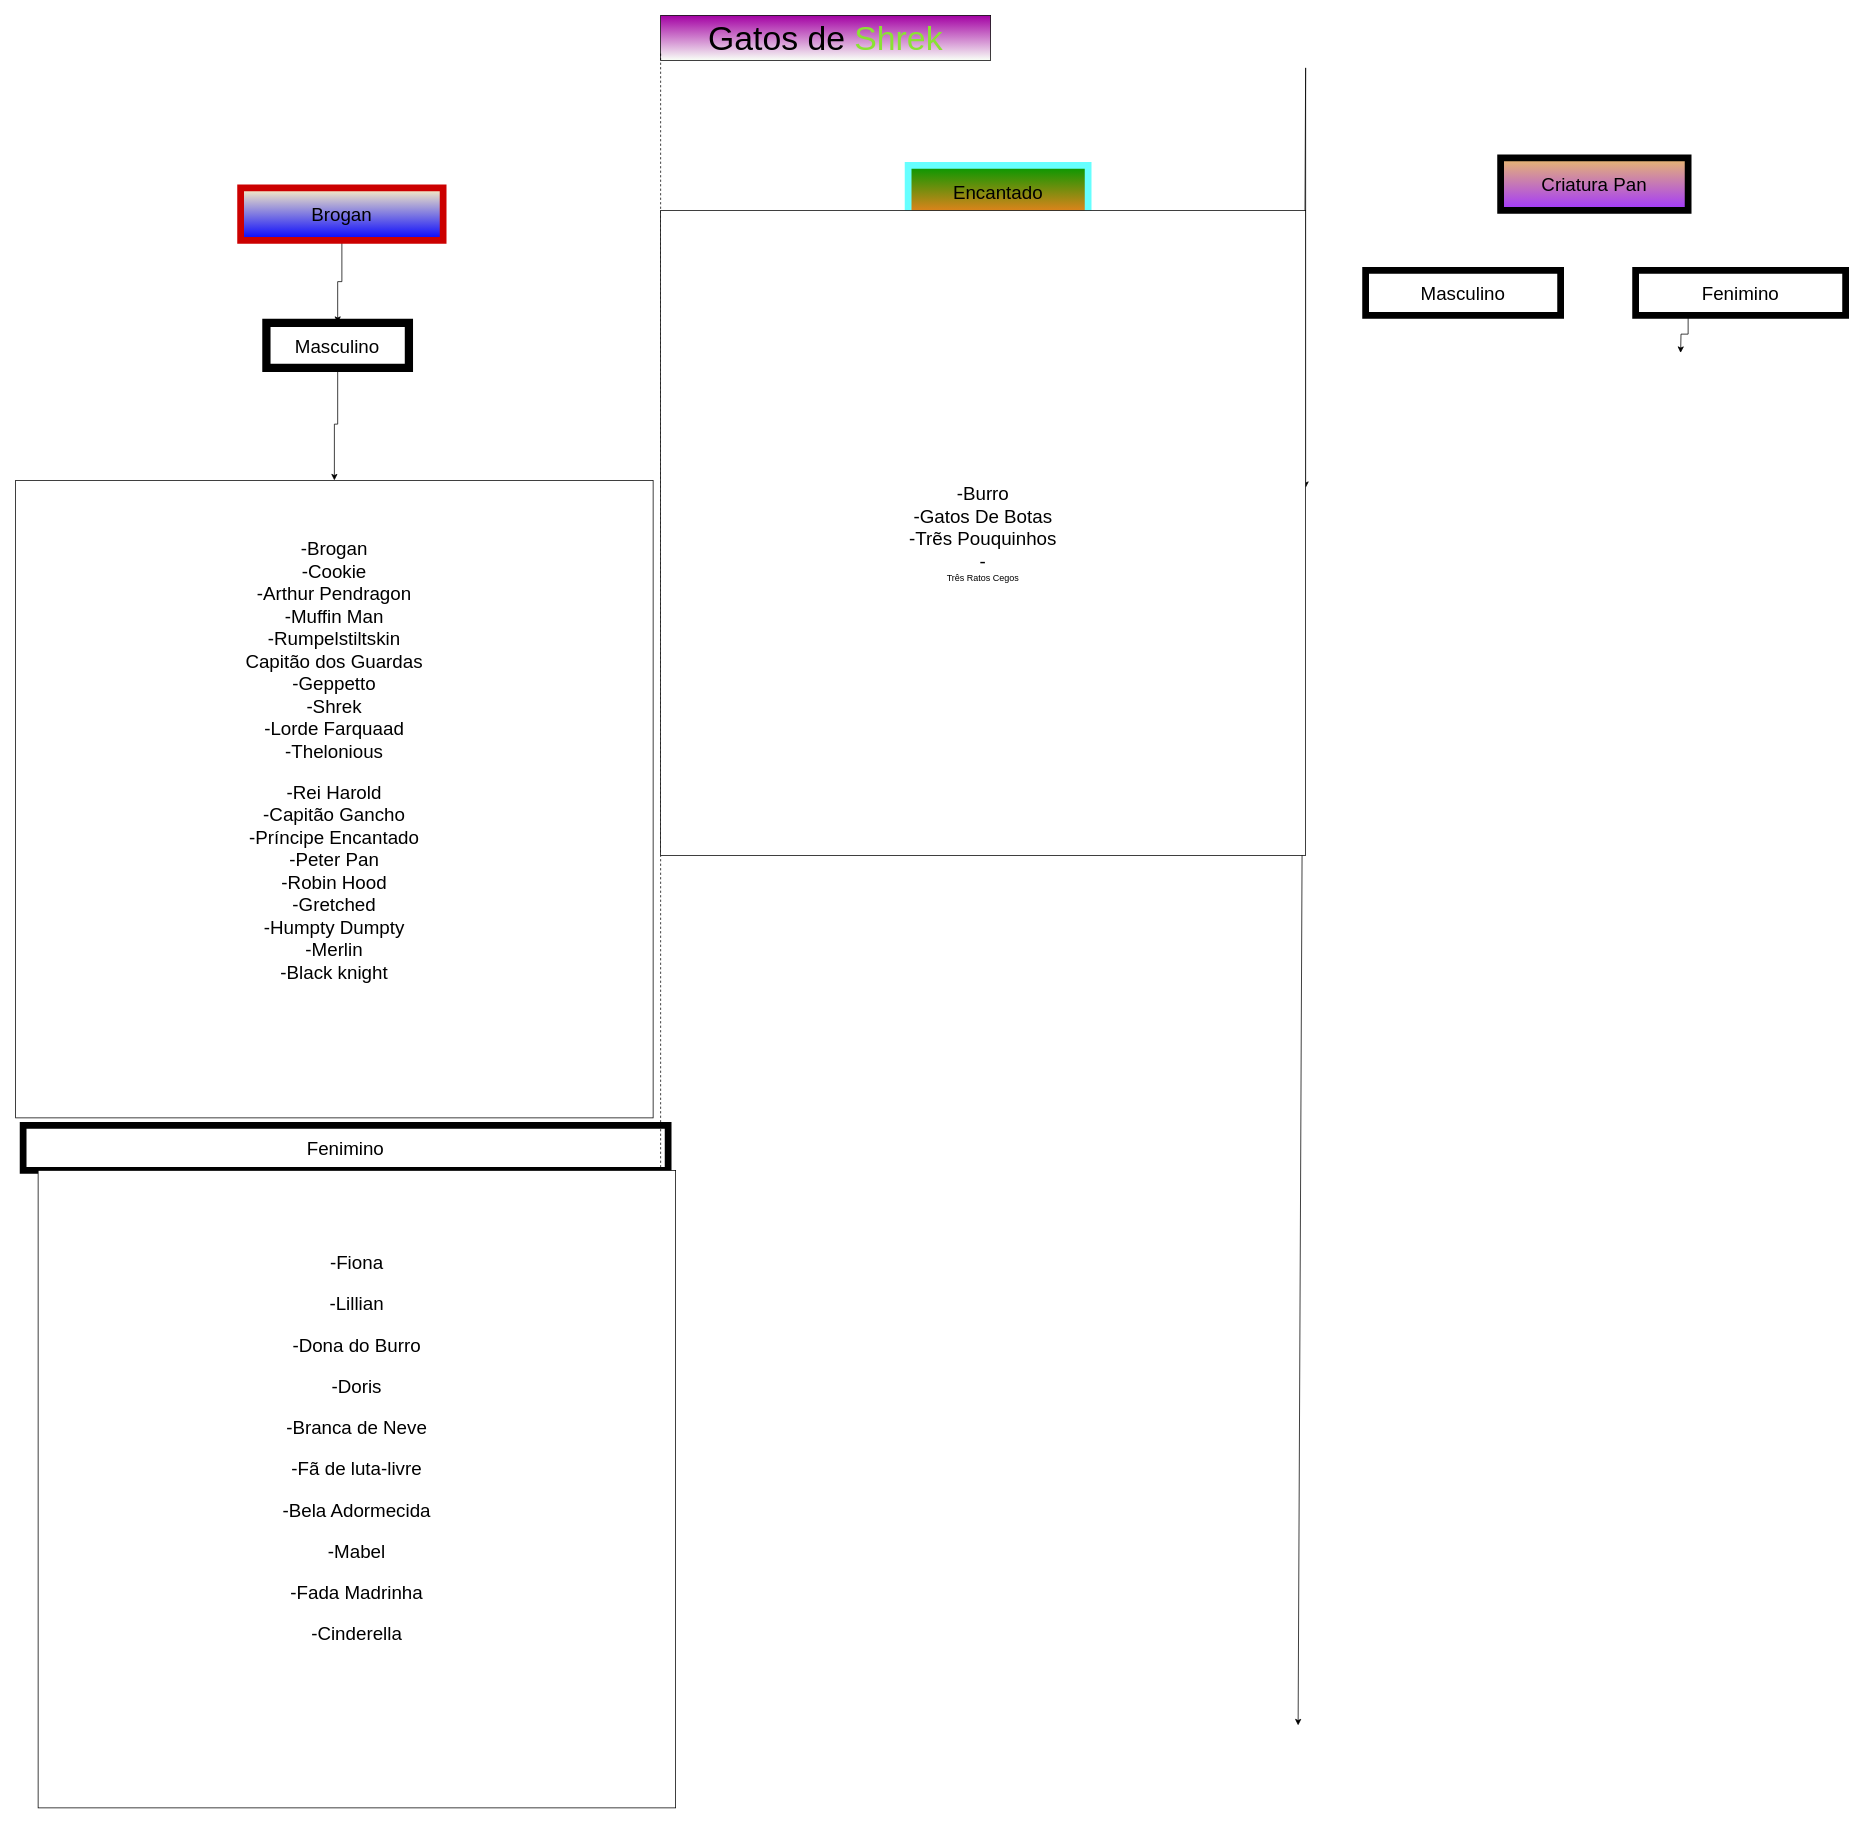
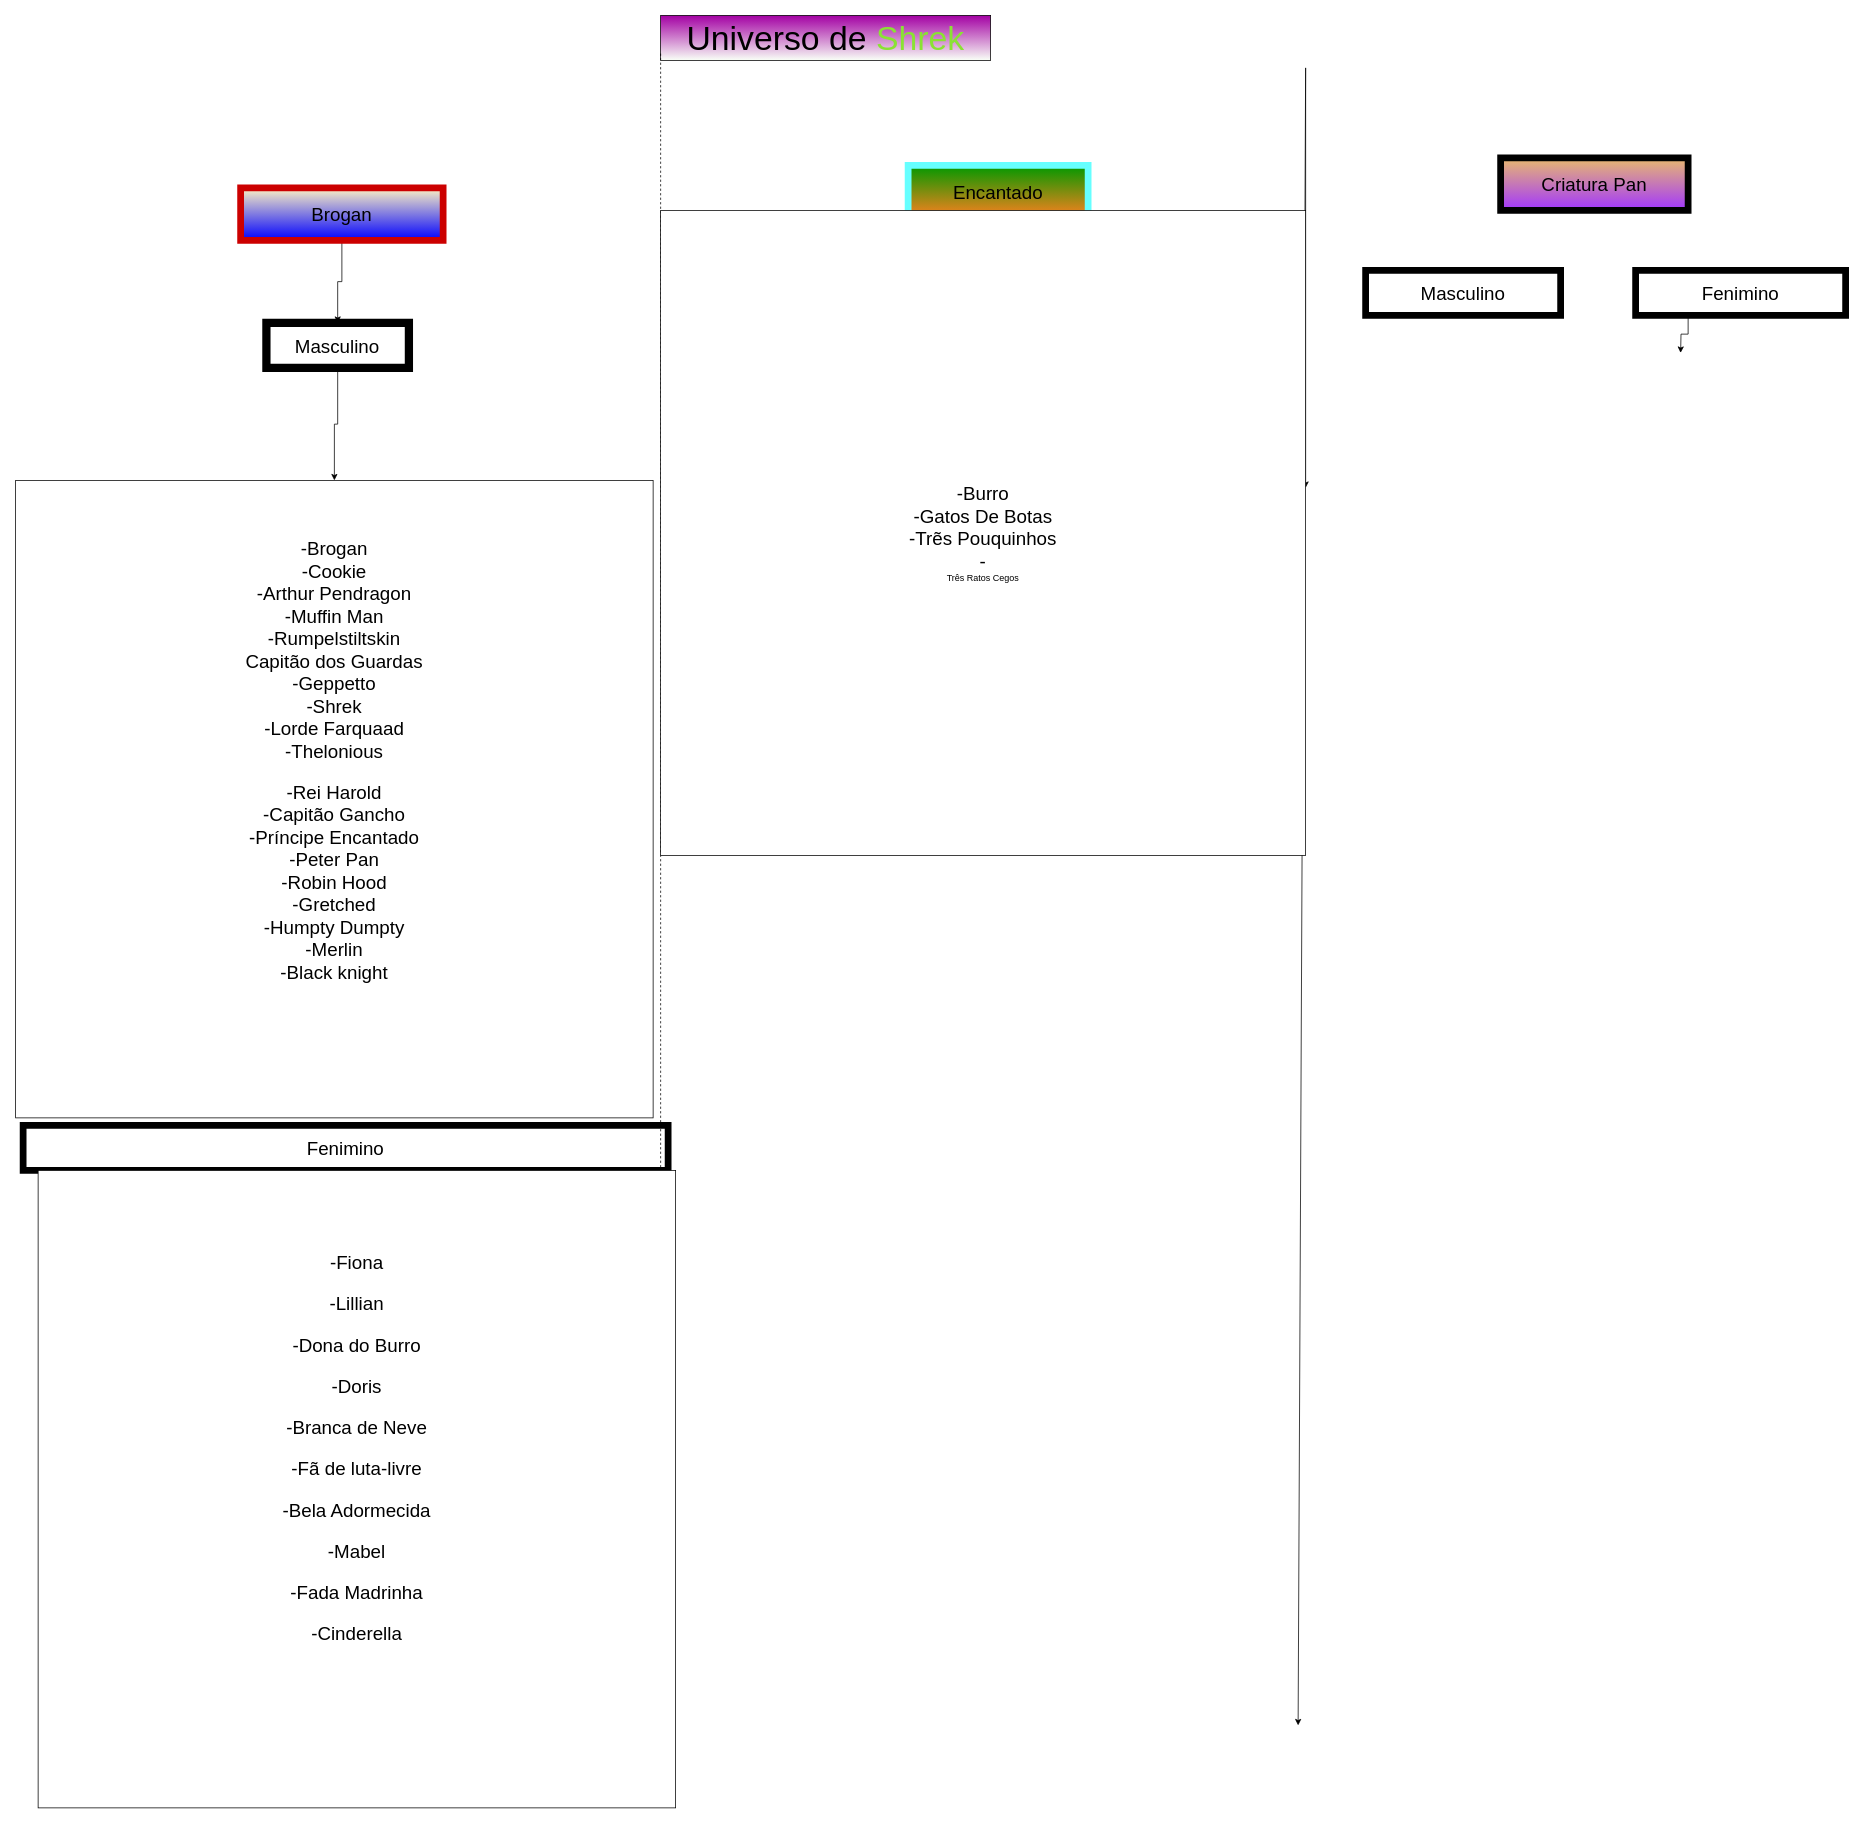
node "Gatos de Shrek": label "Gatos de Shrek" -> "Universo de Shrek"
